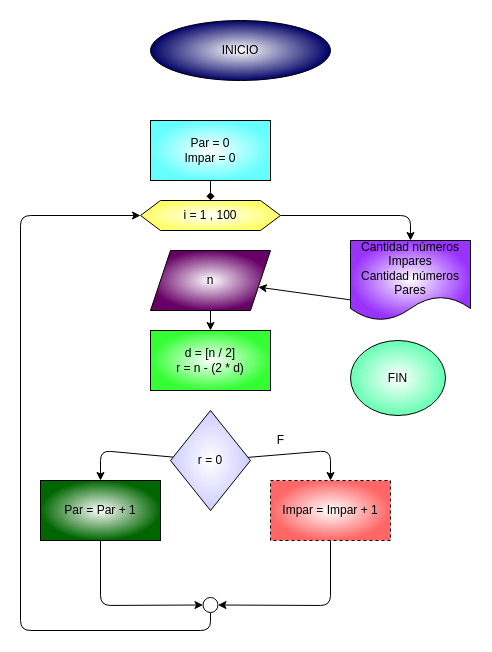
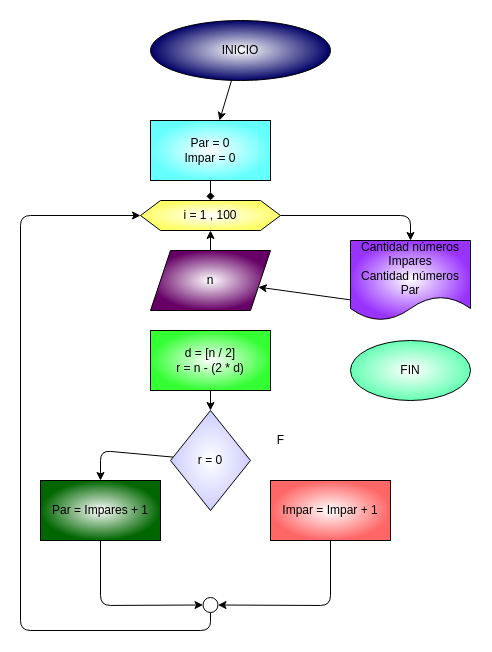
edge "INICIO" -> "Par = 0 Impar = 0": added
node "Cantidad números Impares Cantidad números Pares": label "Cantidad números Impares Cantidad números Pares" -> "Cantidad números Impares Cantidad números Par"
edge "n" -> "d = [n / 2] r = n - (2 * d)": now "n" -> "i = 1 , 100"
node "FIN": size 95x75 -> 120x60
edge "d = [n / 2] r = n - (2 * d)" -> "r = 0": added
edge "r = 0" -> "Impar = Impar + 1": removed
node "Par = Par + 1": label "Par = Par + 1" -> "Par = Impares + 1"
node "Impar = Impar + 1": style dashed -> solid
